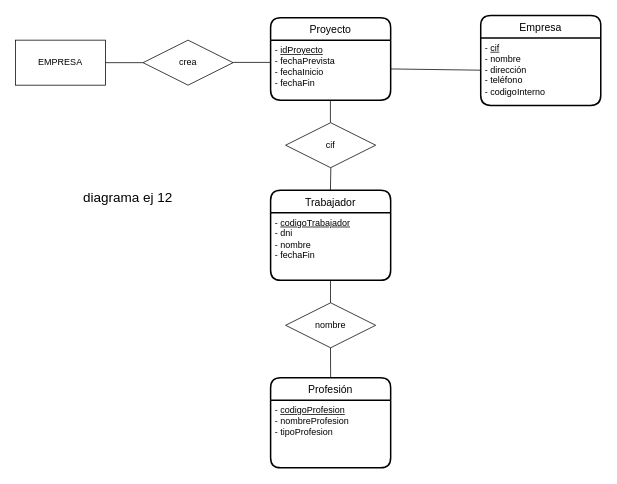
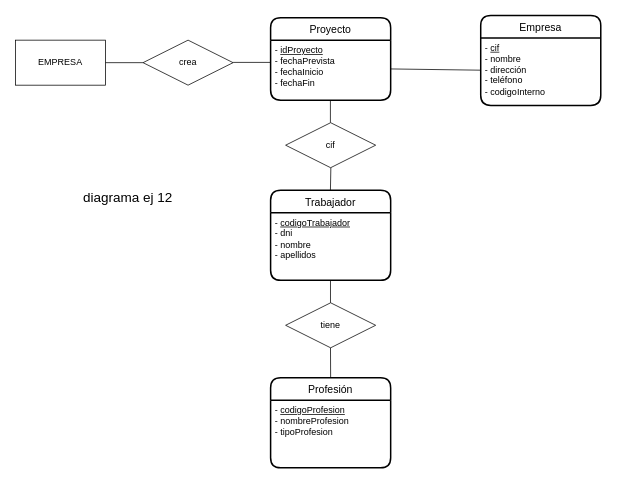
node "- codigoTrabajador - dni - nombre - fechaFin": label "- codigoTrabajador - dni - nombre - fechaFin" -> "- codigoTrabajador - dni - nombre - apellidos"
node "nombre": label "nombre" -> "tiene"
